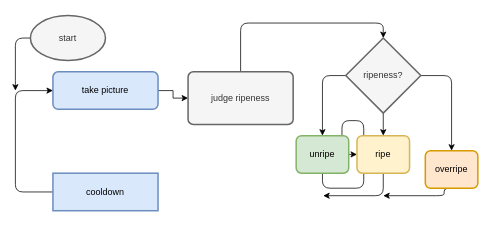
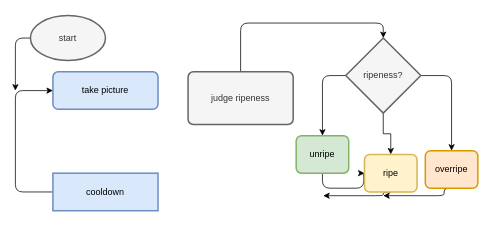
edge "take picture" -> "judge ripeness": removed
node "ripe": moved (383, 154) -> (390, 173)
